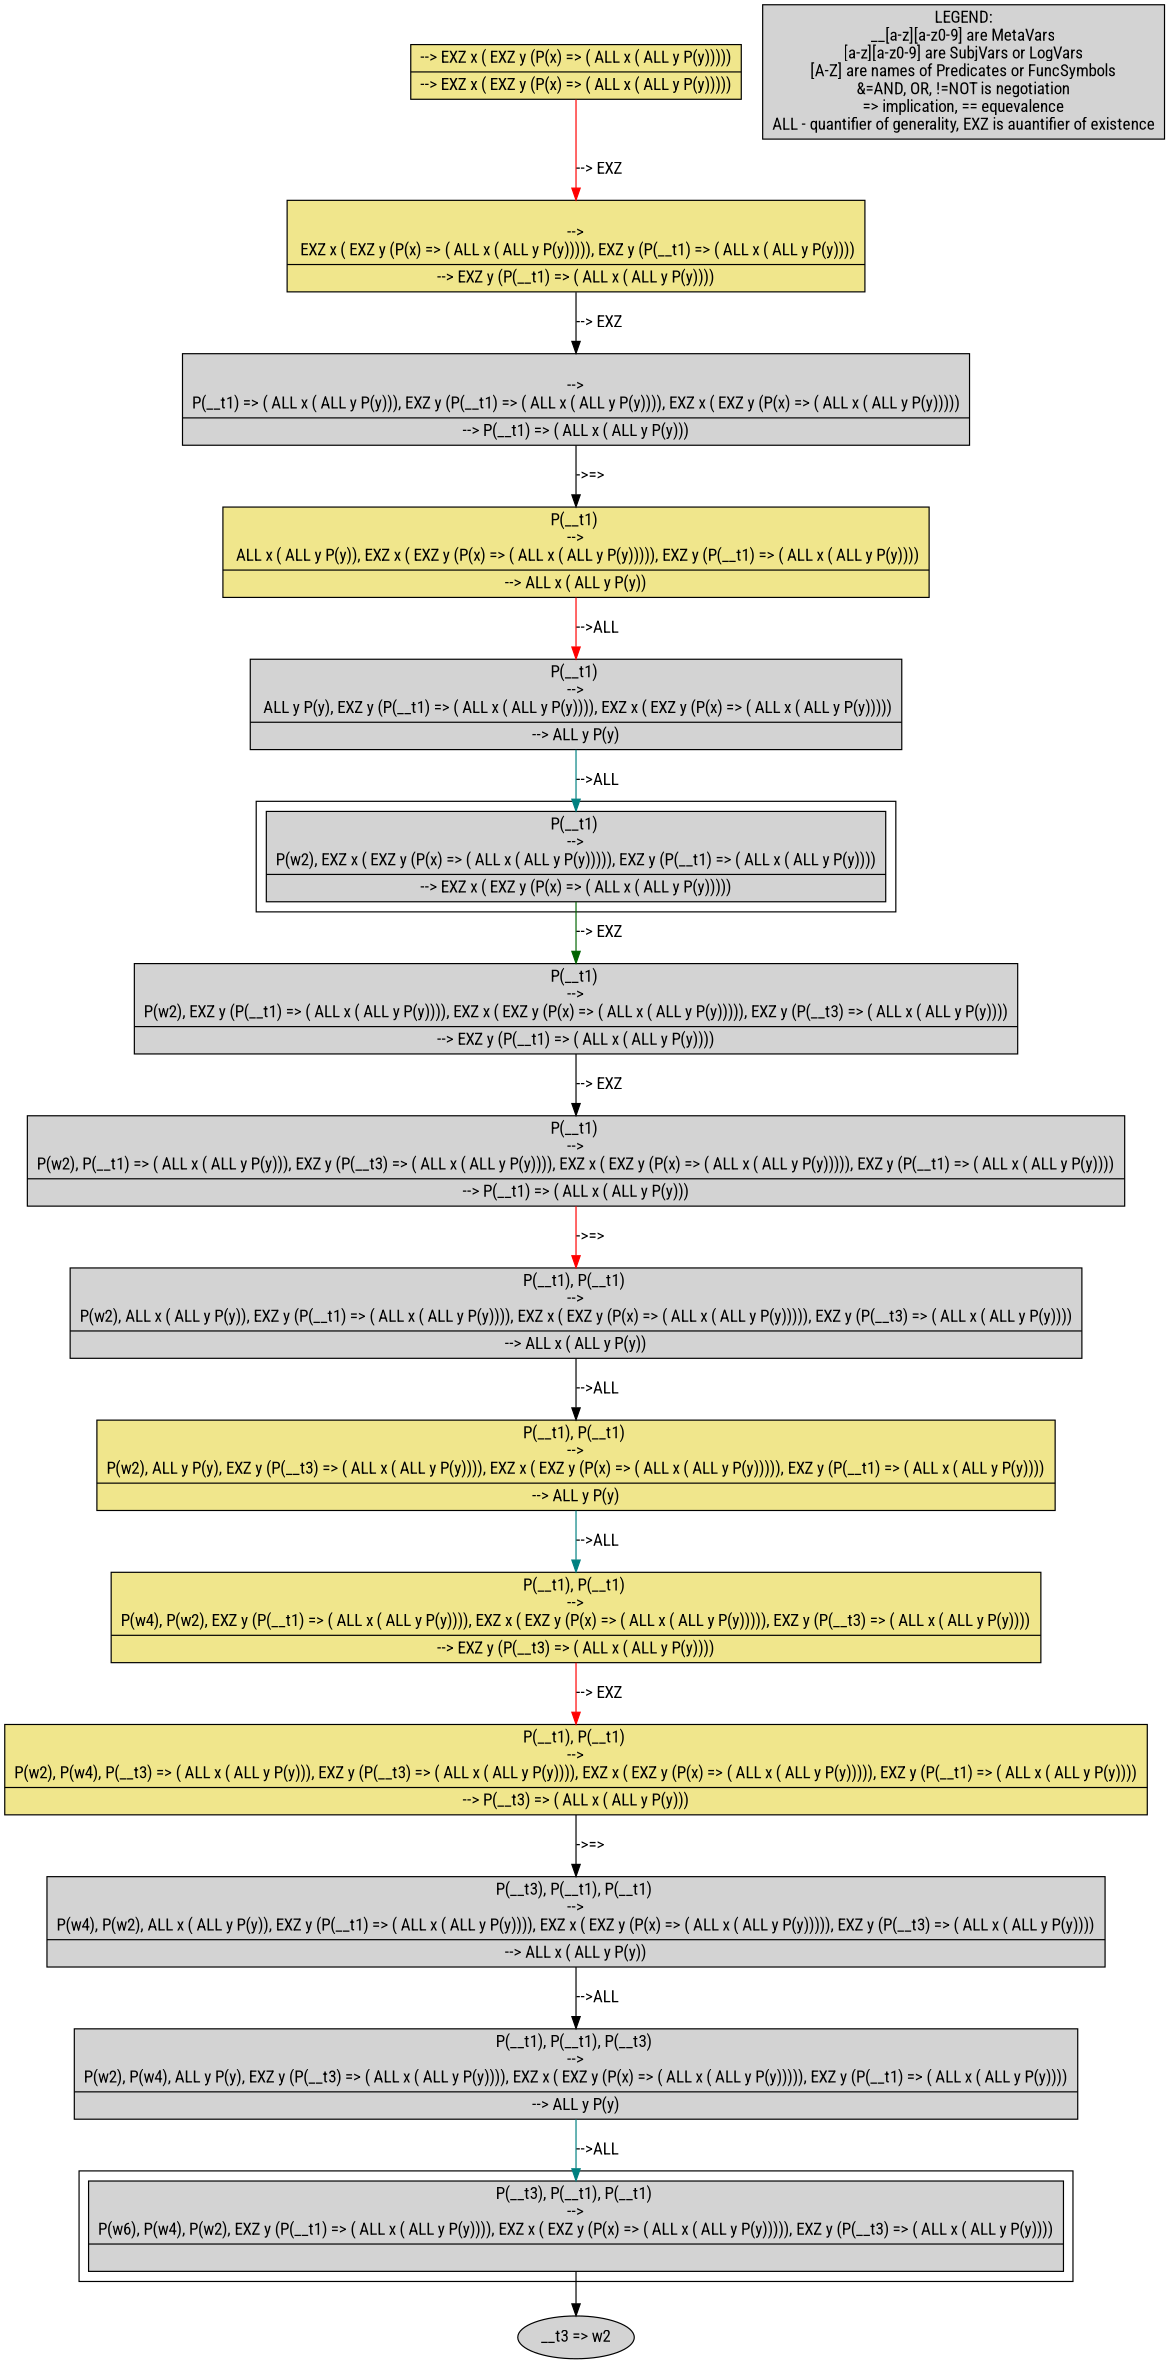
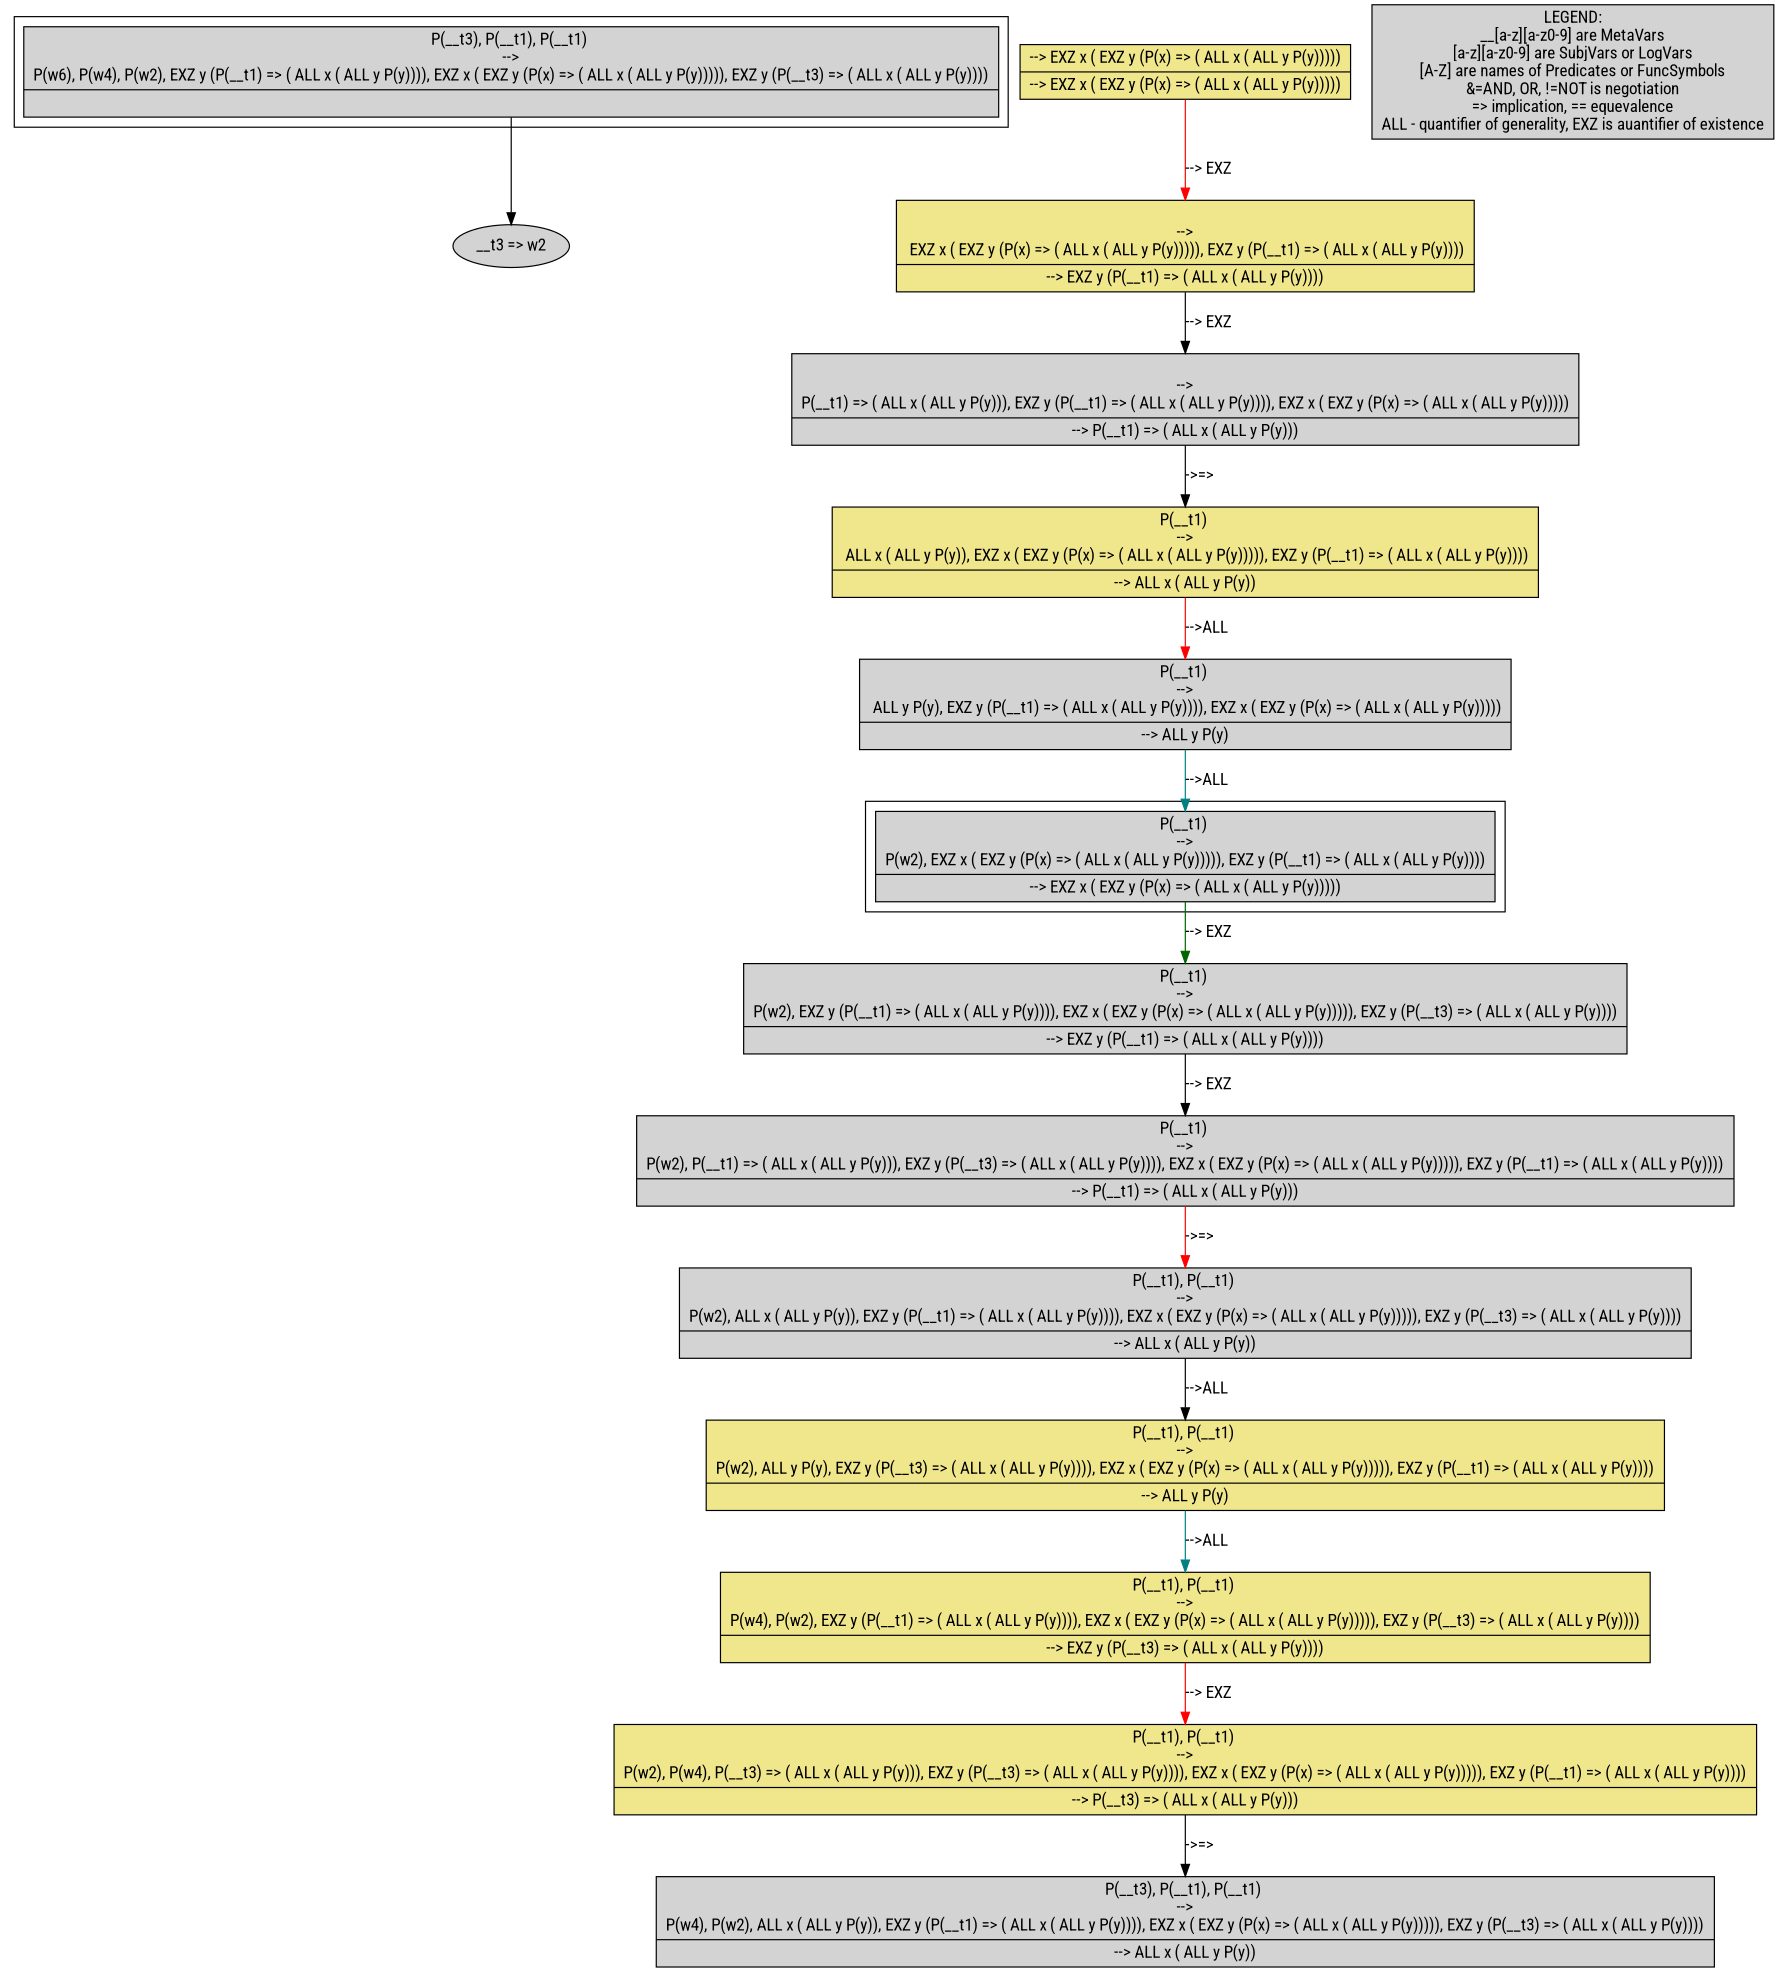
node "P(__t1), P(__t1), P(__t3)": removed
